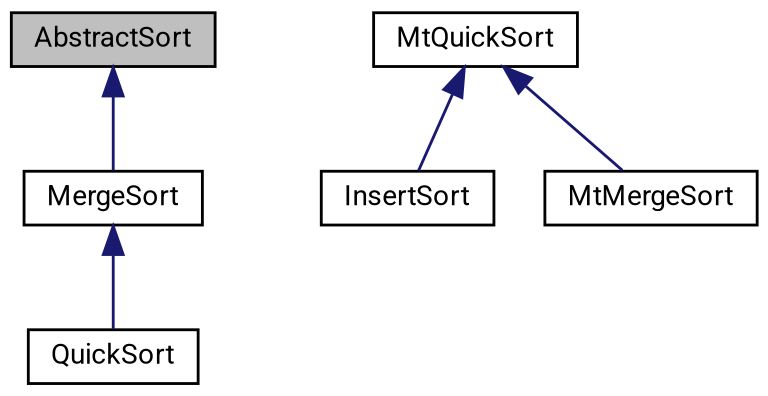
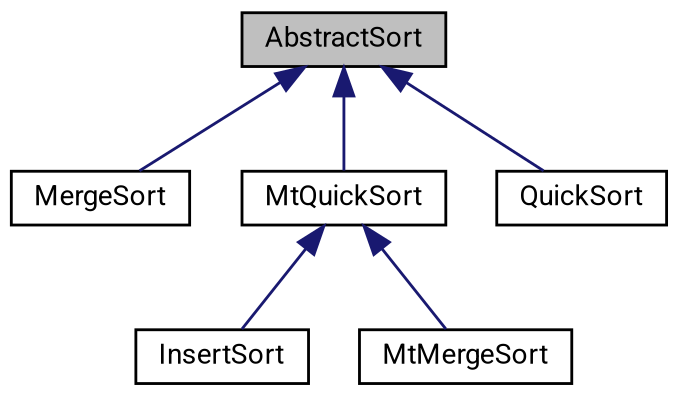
edge "MtQuickSort" -> "AbstractSort": added
edge "QuickSort" -> "MergeSort": now "QuickSort" -> "AbstractSort"
